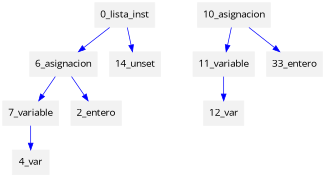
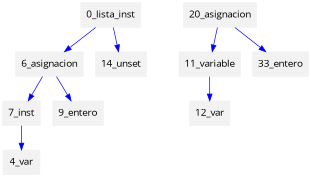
node "10_asignacion": label "10_asignacion" -> "20_asignacion"
node "7_variable": label "7_variable" -> "7_inst"
node "2_entero": label "2_entero" -> "9_entero"
